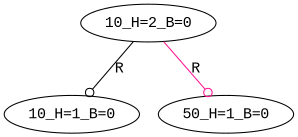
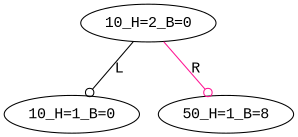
edge "10_H=2_B=0" -> "10_H=1_B=0": label "R" -> "L"
node "50_H=1_B=0": label "50_H=1_B=0" -> "50_H=1_B=8"
